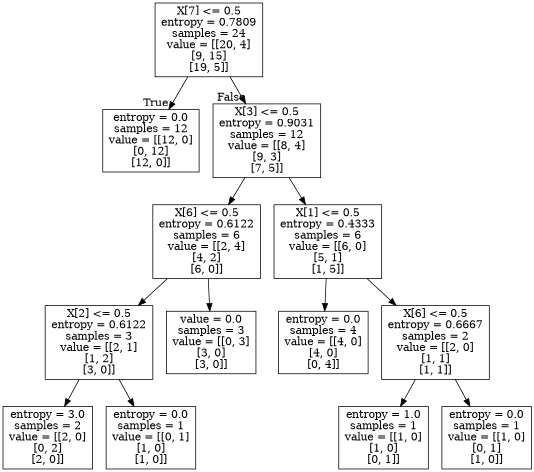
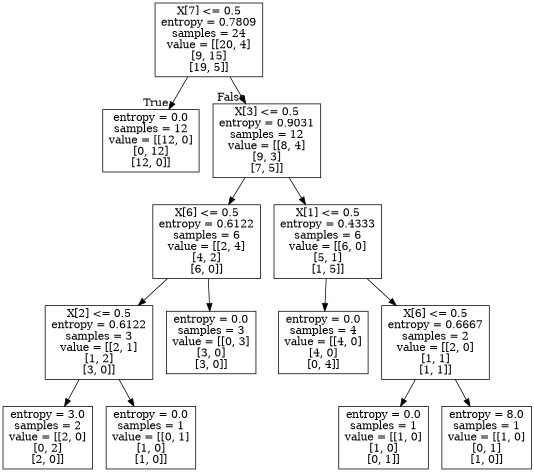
node "value = 0.0 samples = 3 value = [[0, 3] [3, 0] [3, 0]]": label "value = 0.0 samples = 3 value = [[0, 3] [3, 0] [3, 0]]" -> "entropy = 0.0 samples = 3 value = [[0, 3] [3, 0] [3, 0]]"
node "entropy = 1.0 samples = 1 value = [[1, 0] [1, 0] [0, 1]]": label "entropy = 1.0 samples = 1 value = [[1, 0] [1, 0] [0, 1]]" -> "entropy = 0.0 samples = 1 value = [[1, 0] [1, 0] [0, 1]]"
node "entropy = 0.0 samples = 1 value = [[1, 0] [0, 1] [1, 0]]": label "entropy = 0.0 samples = 1 value = [[1, 0] [0, 1] [1, 0]]" -> "entropy = 8.0 samples = 1 value = [[1, 0] [0, 1] [1, 0]]"
